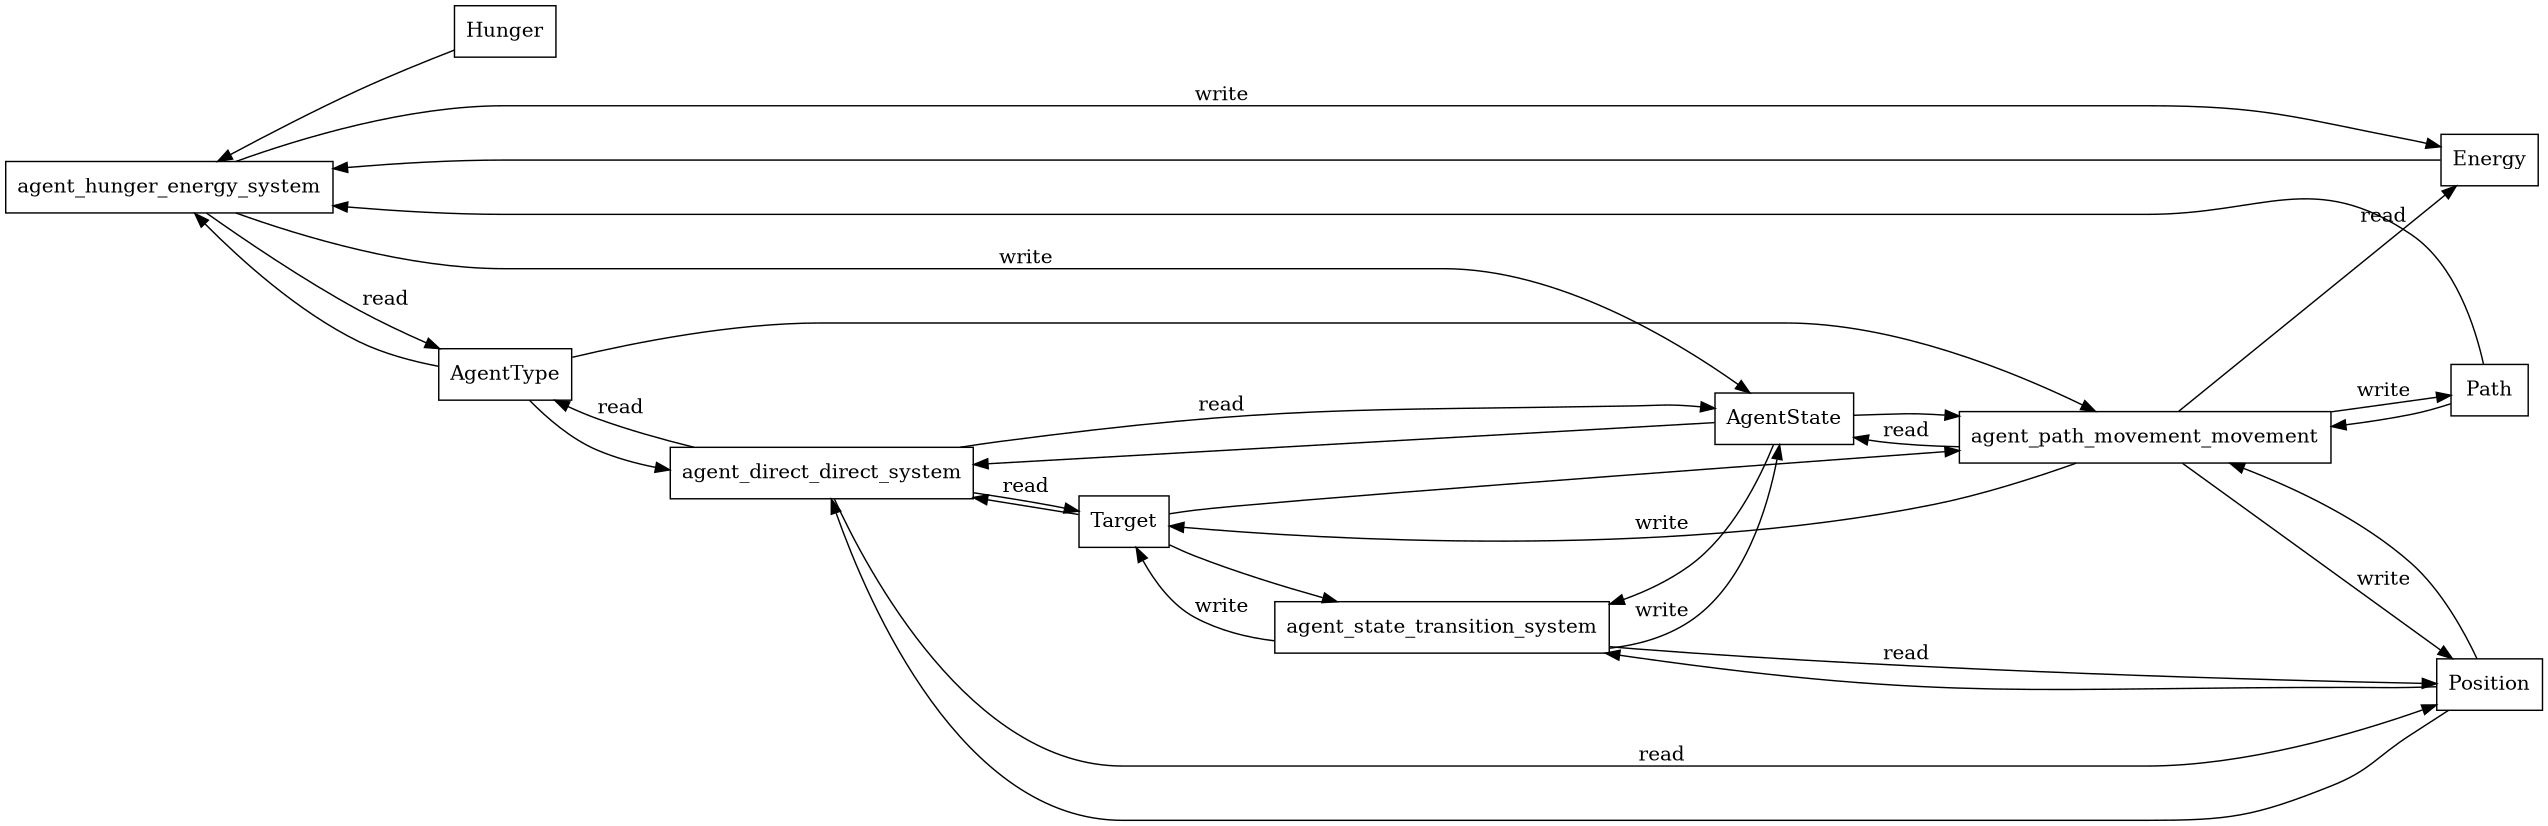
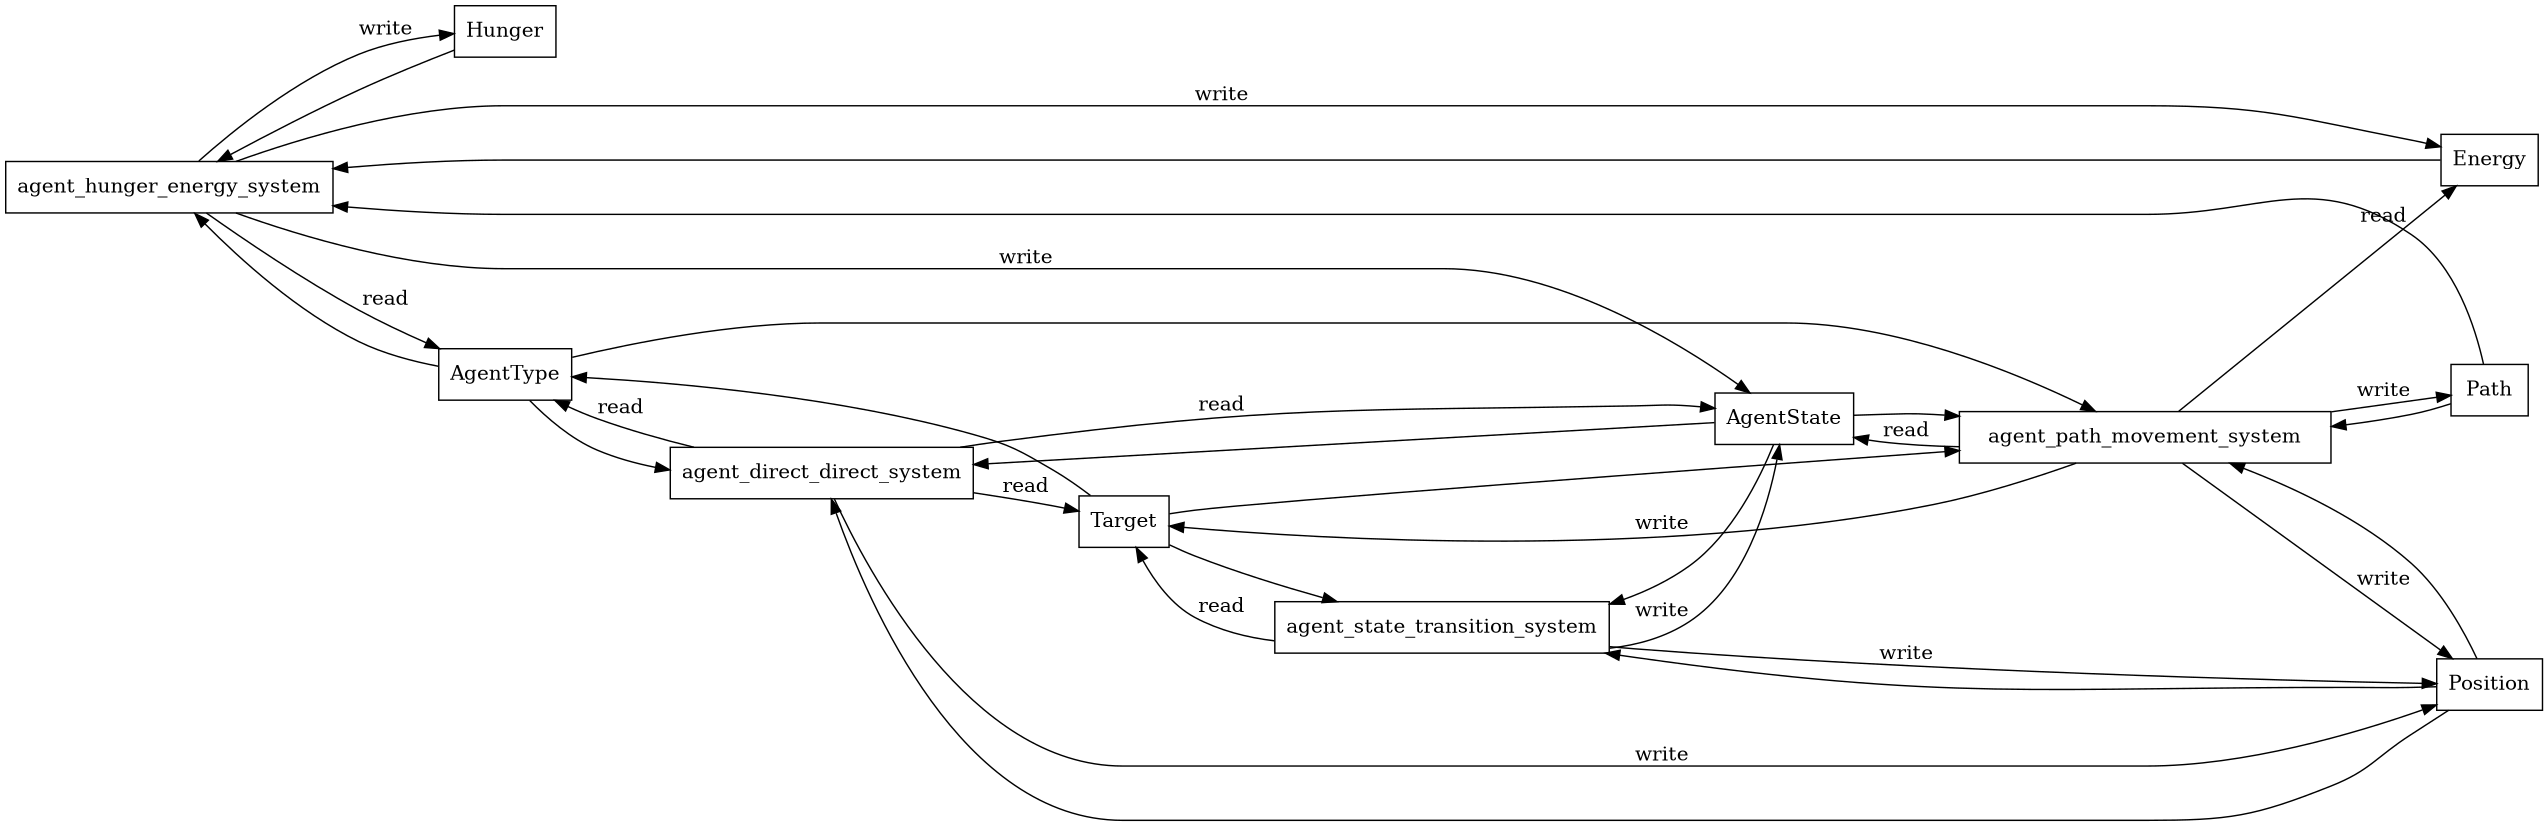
edge "agent_hunger_energy_system" -> "Hunger": added, label "write"
node "agent_path_movement_movement": label "agent_path_movement_movement" -> "agent_path_movement_system"
edge "Target" -> "agent_direct_direct_system": now "Target" -> "AgentType"
edge "agent_state_transition_system" -> "Target": label "write" -> "read"
edge "agent_state_transition_system" -> "Position": label "read" -> "write"
edge "agent_direct_direct_system" -> "Position": label "read" -> "write"
